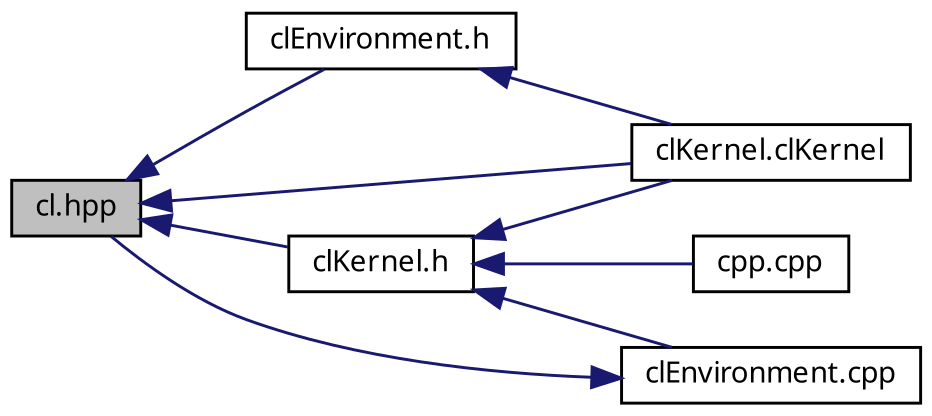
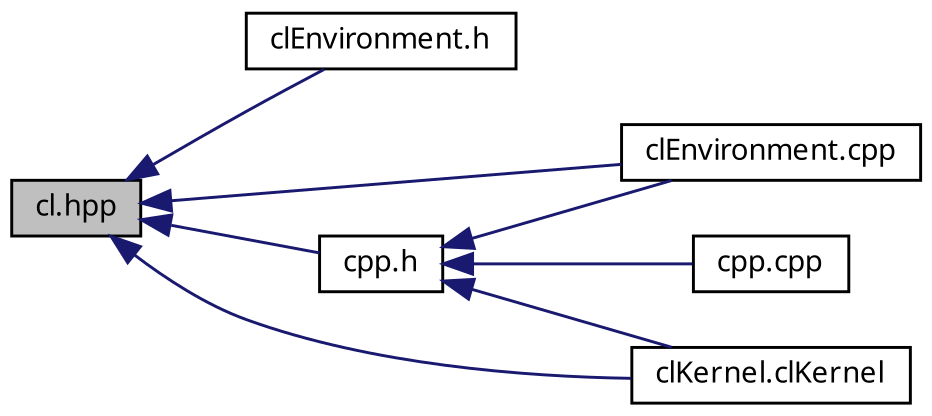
edge "clKernel.clKernel" -> "clEnvironment.h": removed
node "clKernel.h": label "clKernel.h" -> "cpp.h"
edge "cl.hpp" -> "clEnvironment.cpp": reversed
